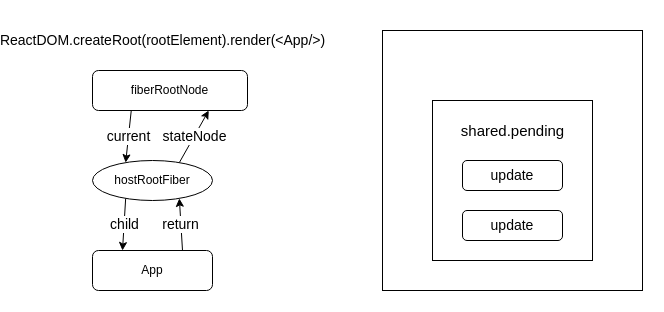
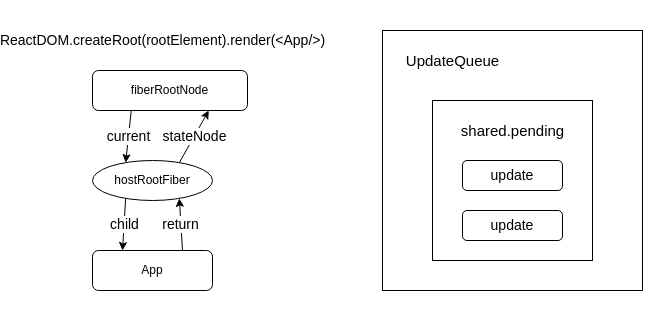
node "UpdateQueue": added
